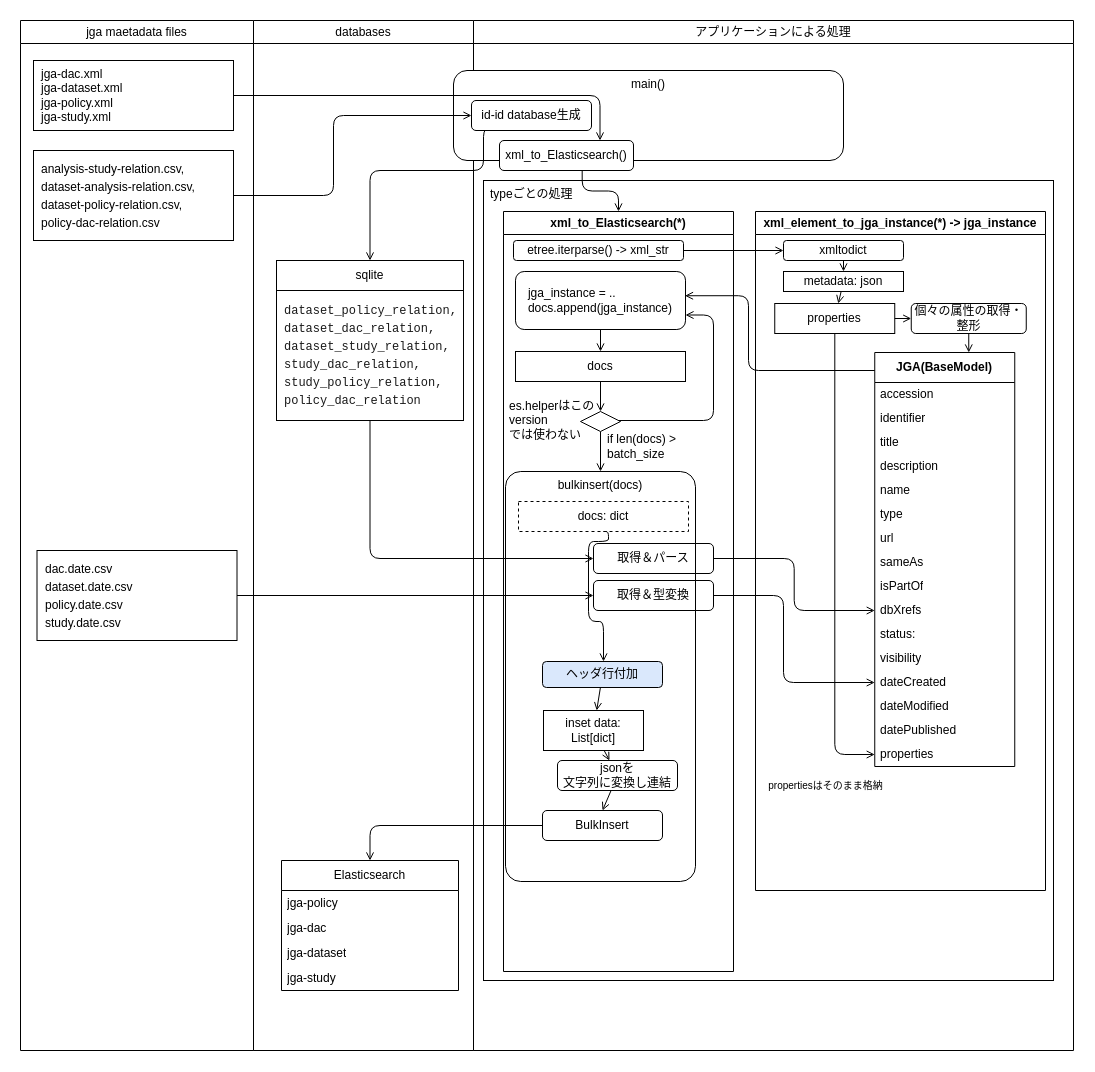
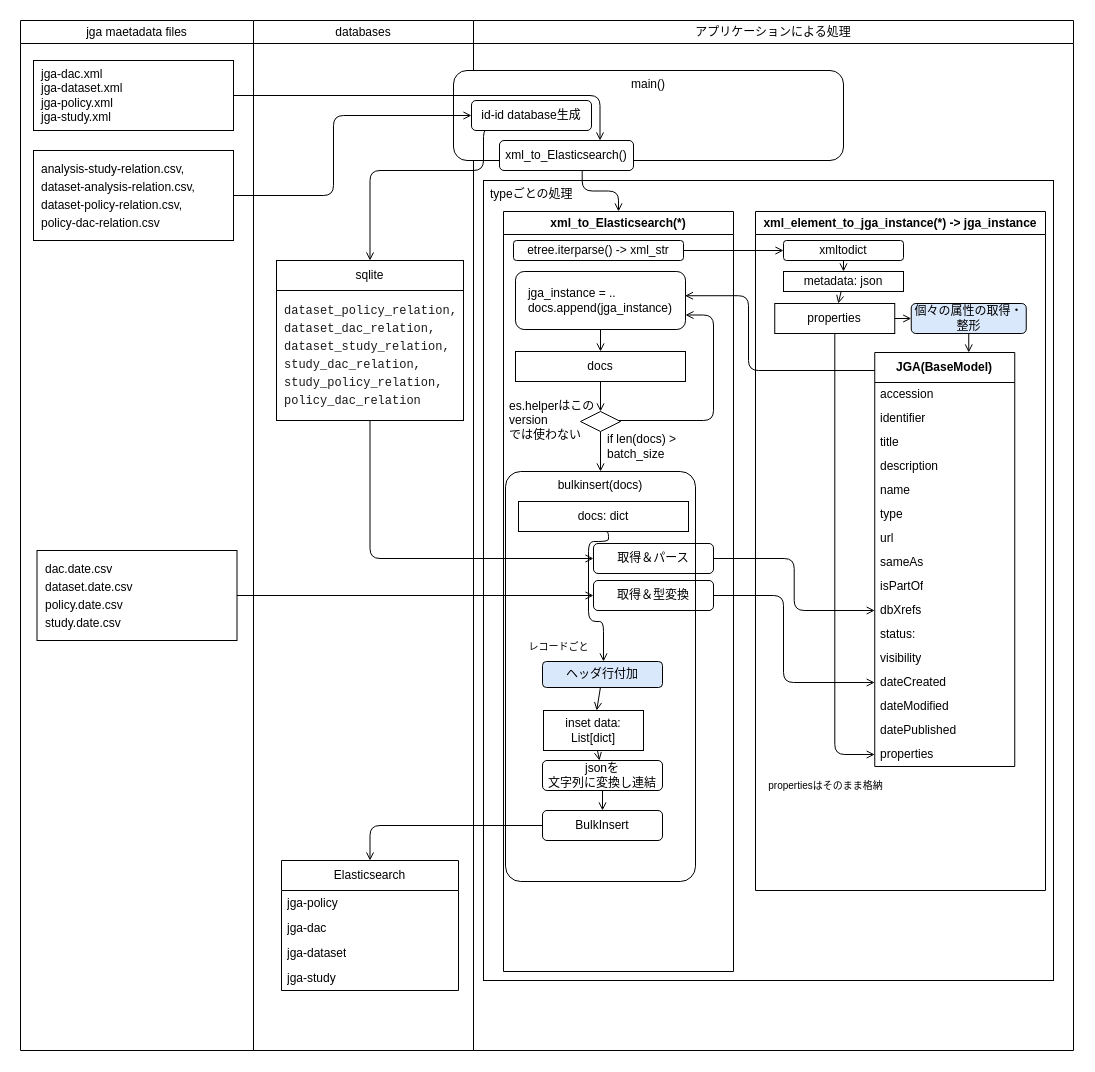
node "個々の属性の取得・整形": fillcolor #ffffff -> #dae8fc
node "docs: dict": style dashed -> solid
node "レコードごと": added
node "jsonを 文字列に変換し連結": moved (618, 776) -> (603, 776)
